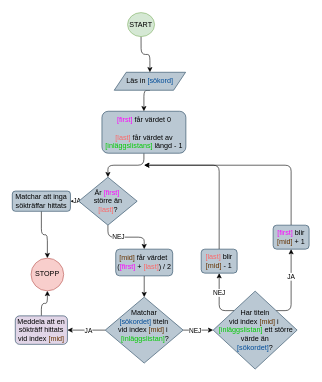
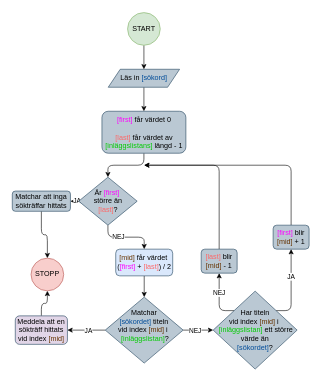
node "START": size 27x24 -> 33x33
node "Läs in [sökord]": moved (150, 81) -> (144, 78)
node "[mid] får värdet ([first] + [last]) / 2": fillcolor #bac8d3 -> #dae8fc
